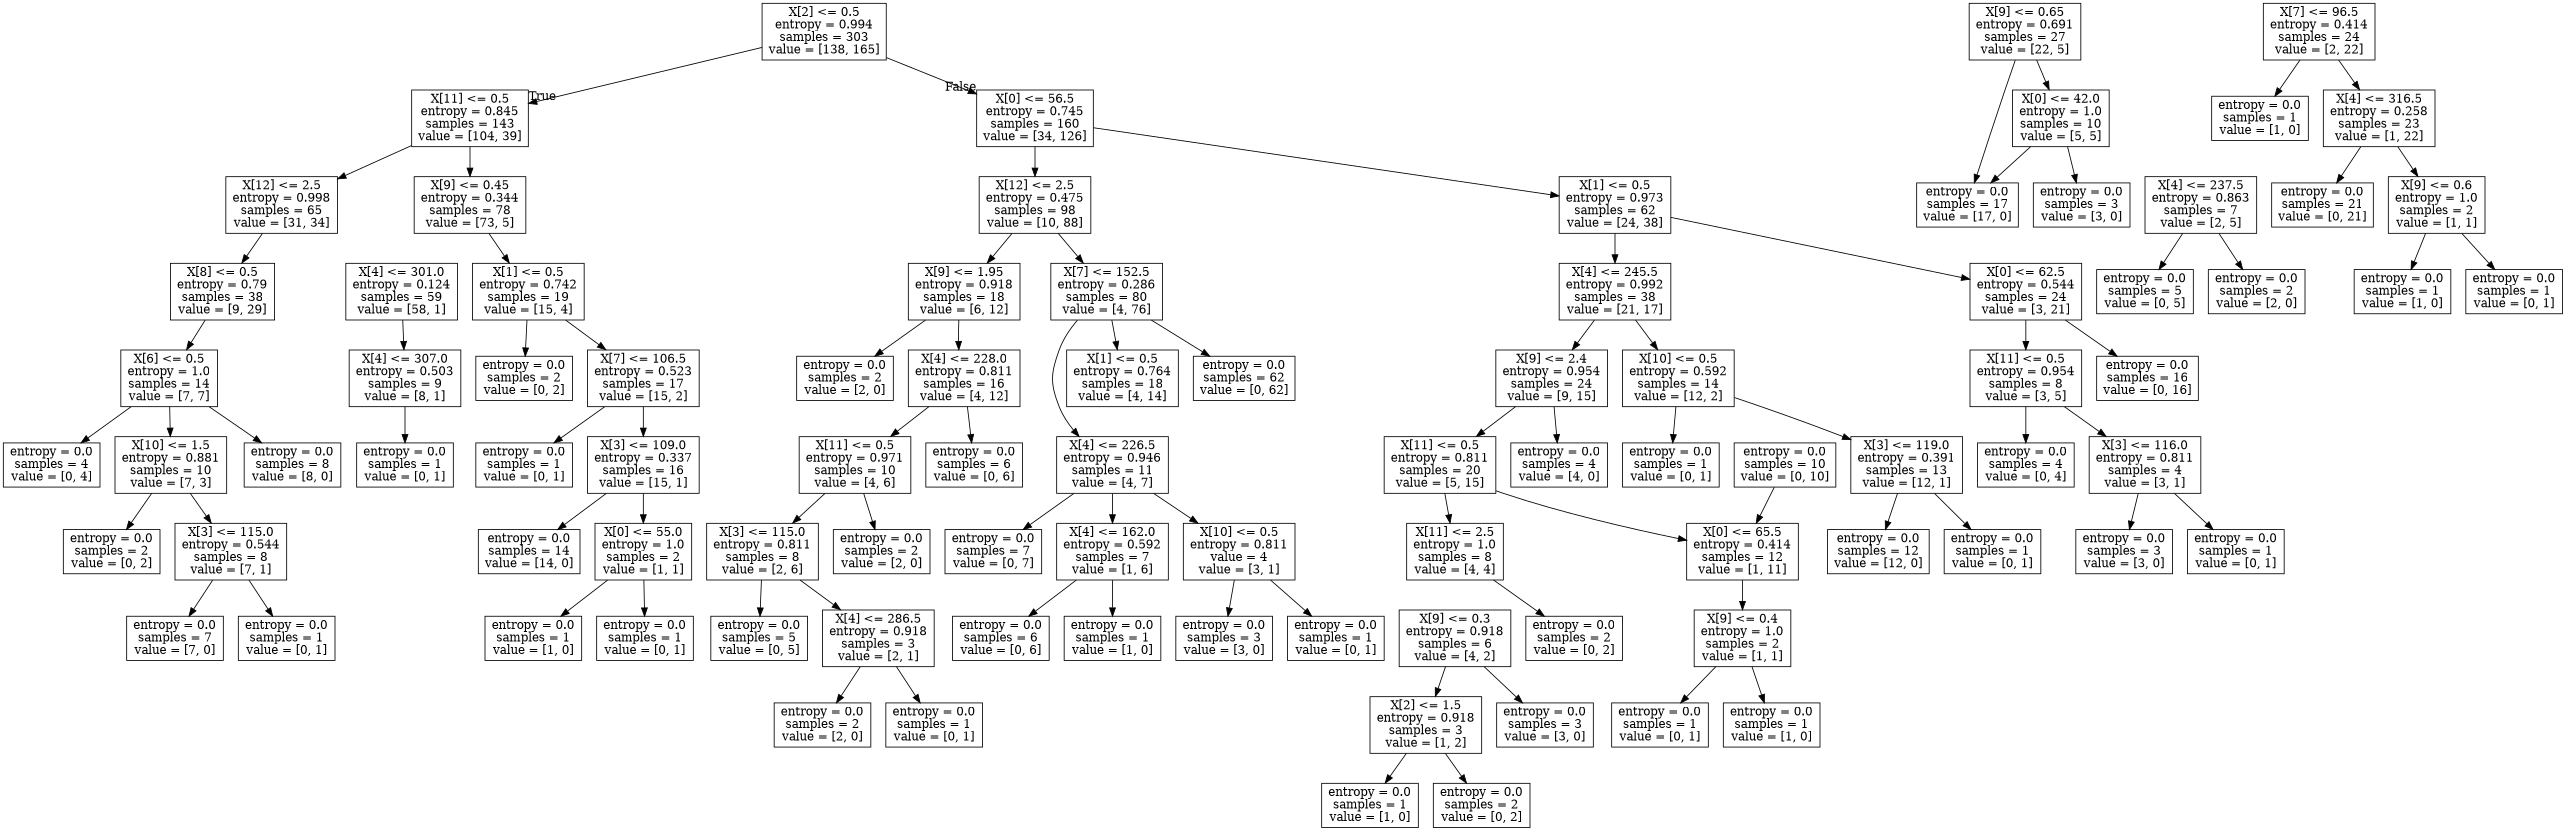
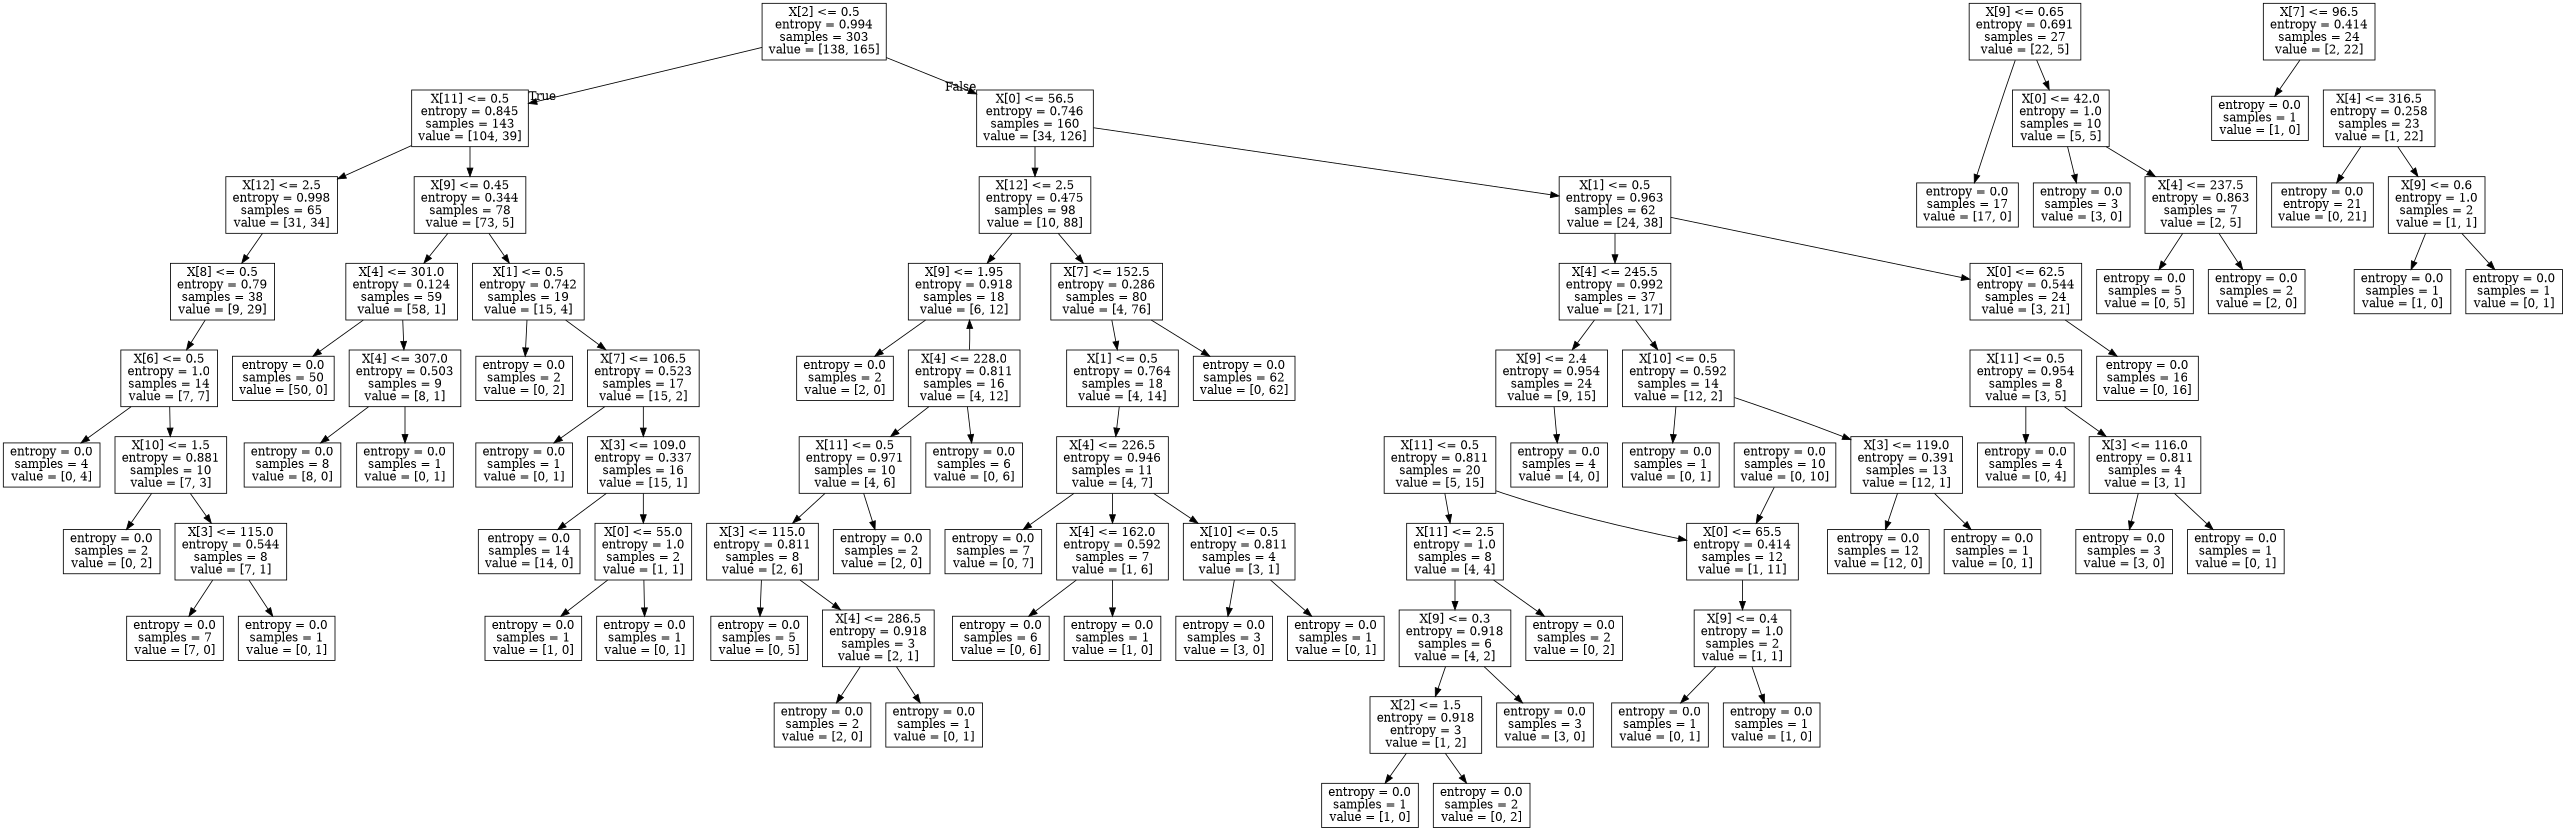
edge "X[7] <= 96.5 entropy = 0.414 samples = 24 value = [2, 22]" -> "X[4] <= 316.5 entropy = 0.258 samples = 23 value = [1, 22]": removed
node "X[0] <= 56.5 entropy = 0.745 samples = 160 value = [34, 126]": label "X[0] <= 56.5 entropy = 0.745 samples = 160 value = [34, 126]" -> "X[0] <= 56.5 entropy = 0.746 samples = 160 value = [34, 126]"
edge "X[0] <= 42.0 entropy = 1.0 samples = 10 value = [5, 5]" -> "entropy = 0.0 samples = 17 value = [17, 0]": now "X[0] <= 42.0 entropy = 1.0 samples = 10 value = [5, 5]" -> "X[4] <= 237.5 entropy = 0.863 samples = 7 value = [2, 5]"
node "X[1] <= 0.5 entropy = 0.973 samples = 62 value = [24, 38]": label "X[1] <= 0.5 entropy = 0.973 samples = 62 value = [24, 38]" -> "X[1] <= 0.5 entropy = 0.963 samples = 62 value = [24, 38]"
node "entropy = 0.0 samples = 21 value = [0, 21]": label "entropy = 0.0 samples = 21 value = [0, 21]" -> "entropy = 0.0 entropy = 21 value = [0, 21]"
edge "X[9] <= 0.45 entropy = 0.344 samples = 78 value = [73, 5]" -> "X[4] <= 301.0 entropy = 0.124 samples = 59 value = [58, 1]": added
node "X[4] <= 245.5 entropy = 0.992 samples = 38 value = [21, 17]": label "X[4] <= 245.5 entropy = 0.992 samples = 38 value = [21, 17]" -> "X[4] <= 245.5 entropy = 0.992 samples = 37 value = [21, 17]"
edge "X[9] <= 1.95 entropy = 0.918 samples = 18 value = [6, 12]" -> "X[4] <= 228.0 entropy = 0.811 samples = 16 value = [4, 12]": reversed
edge "X[0] <= 62.5 entropy = 0.544 samples = 24 value = [3, 21]" -> "X[11] <= 0.5 entropy = 0.954 samples = 8 value = [3, 5]": removed
edge "X[7] <= 152.5 entropy = 0.286 samples = 80 value = [4, 76]" -> "X[4] <= 226.5 entropy = 0.946 samples = 11 value = [4, 7]": now "X[1] <= 0.5 entropy = 0.764 samples = 18 value = [4, 14]" -> "X[4] <= 226.5 entropy = 0.946 samples = 11 value = [4, 7]"
node "entropy = 0.0 samples = 50 value = [50, 0]": added
edge "X[9] <= 2.4 entropy = 0.954 samples = 24 value = [9, 15]" -> "X[11] <= 0.5 entropy = 0.811 samples = 20 value = [5, 15]": removed
edge "X[6] <= 0.5 entropy = 1.0 samples = 14 value = [7, 7]" -> "entropy = 0.0 samples = 8 value = [8, 0]": now "X[4] <= 307.0 entropy = 0.503 samples = 9 value = [8, 1]" -> "entropy = 0.0 samples = 8 value = [8, 0]"
node "X[10] <= 0.5 entropy = 0.811 value = 4 value = [3, 1]": label "X[10] <= 0.5 entropy = 0.811 value = 4 value = [3, 1]" -> "X[10] <= 0.5 entropy = 0.811 samples = 4 value = [3, 1]"
edge "X[11] <= 2.5 entropy = 1.0 samples = 8 value = [4, 4]" -> "X[9] <= 0.3 entropy = 0.918 samples = 6 value = [4, 2]": added
node "X[2] <= 1.5 entropy = 0.918 samples = 3 value = [1, 2]": label "X[2] <= 1.5 entropy = 0.918 samples = 3 value = [1, 2]" -> "X[2] <= 1.5 entropy = 0.918 entropy = 3 value = [1, 2]"
